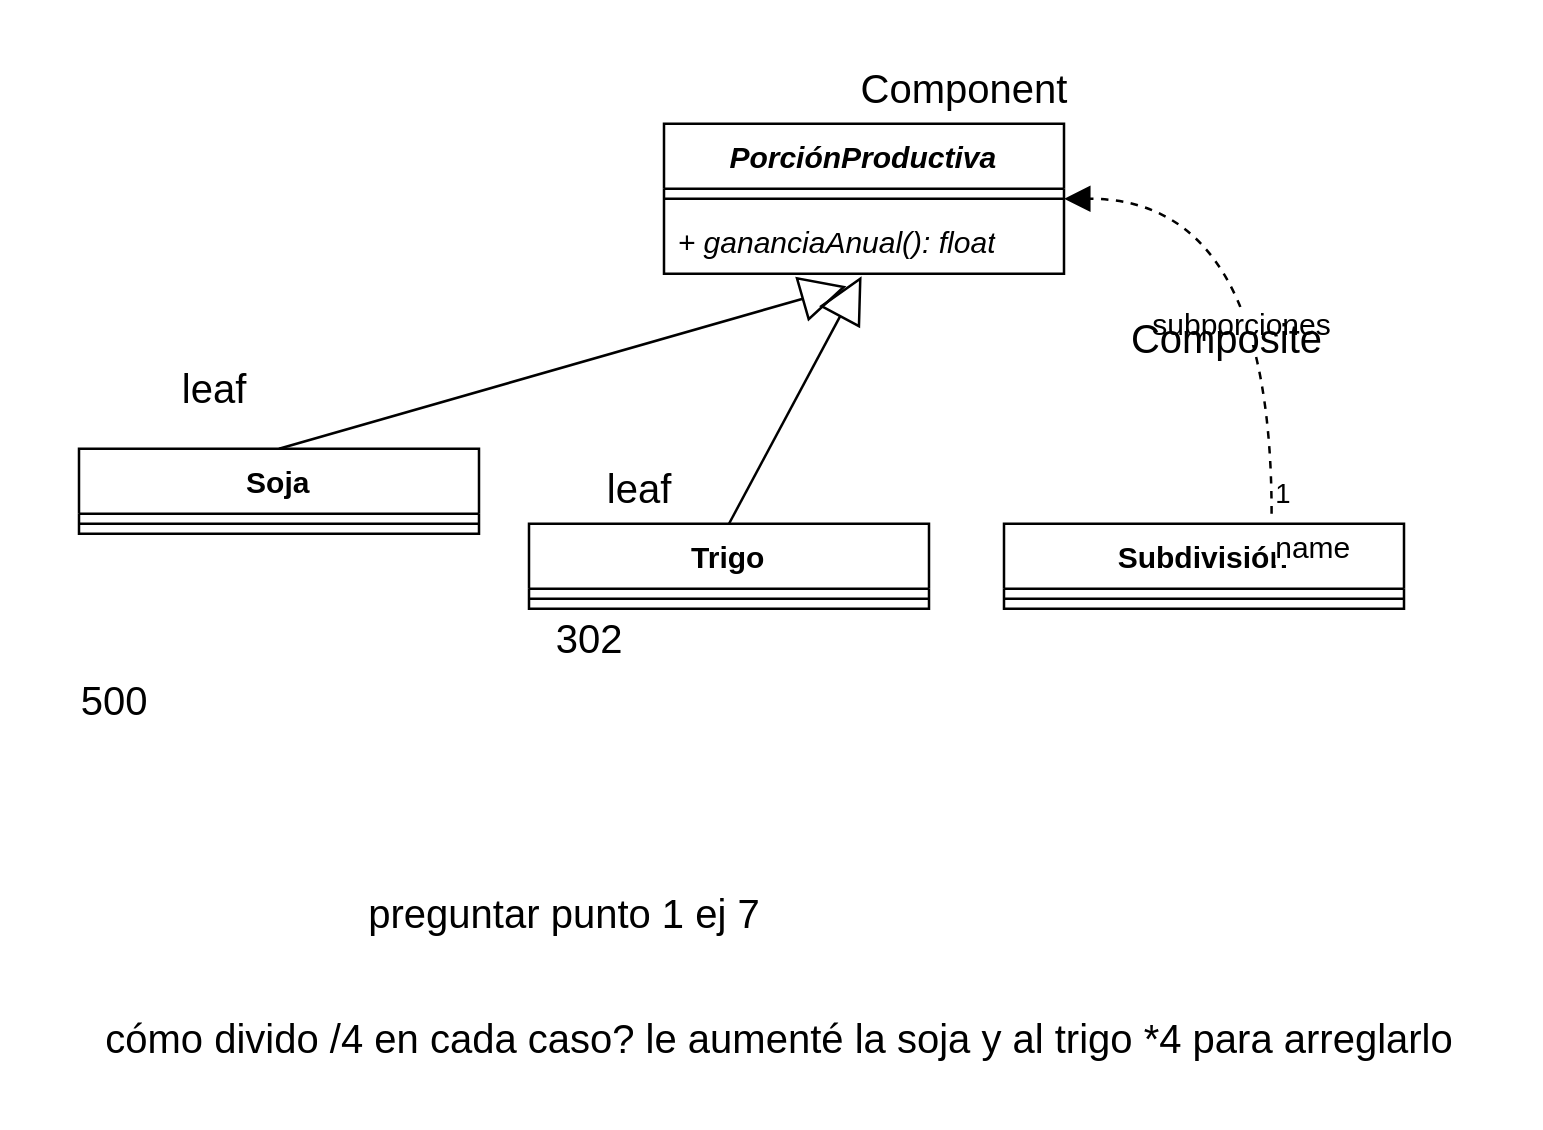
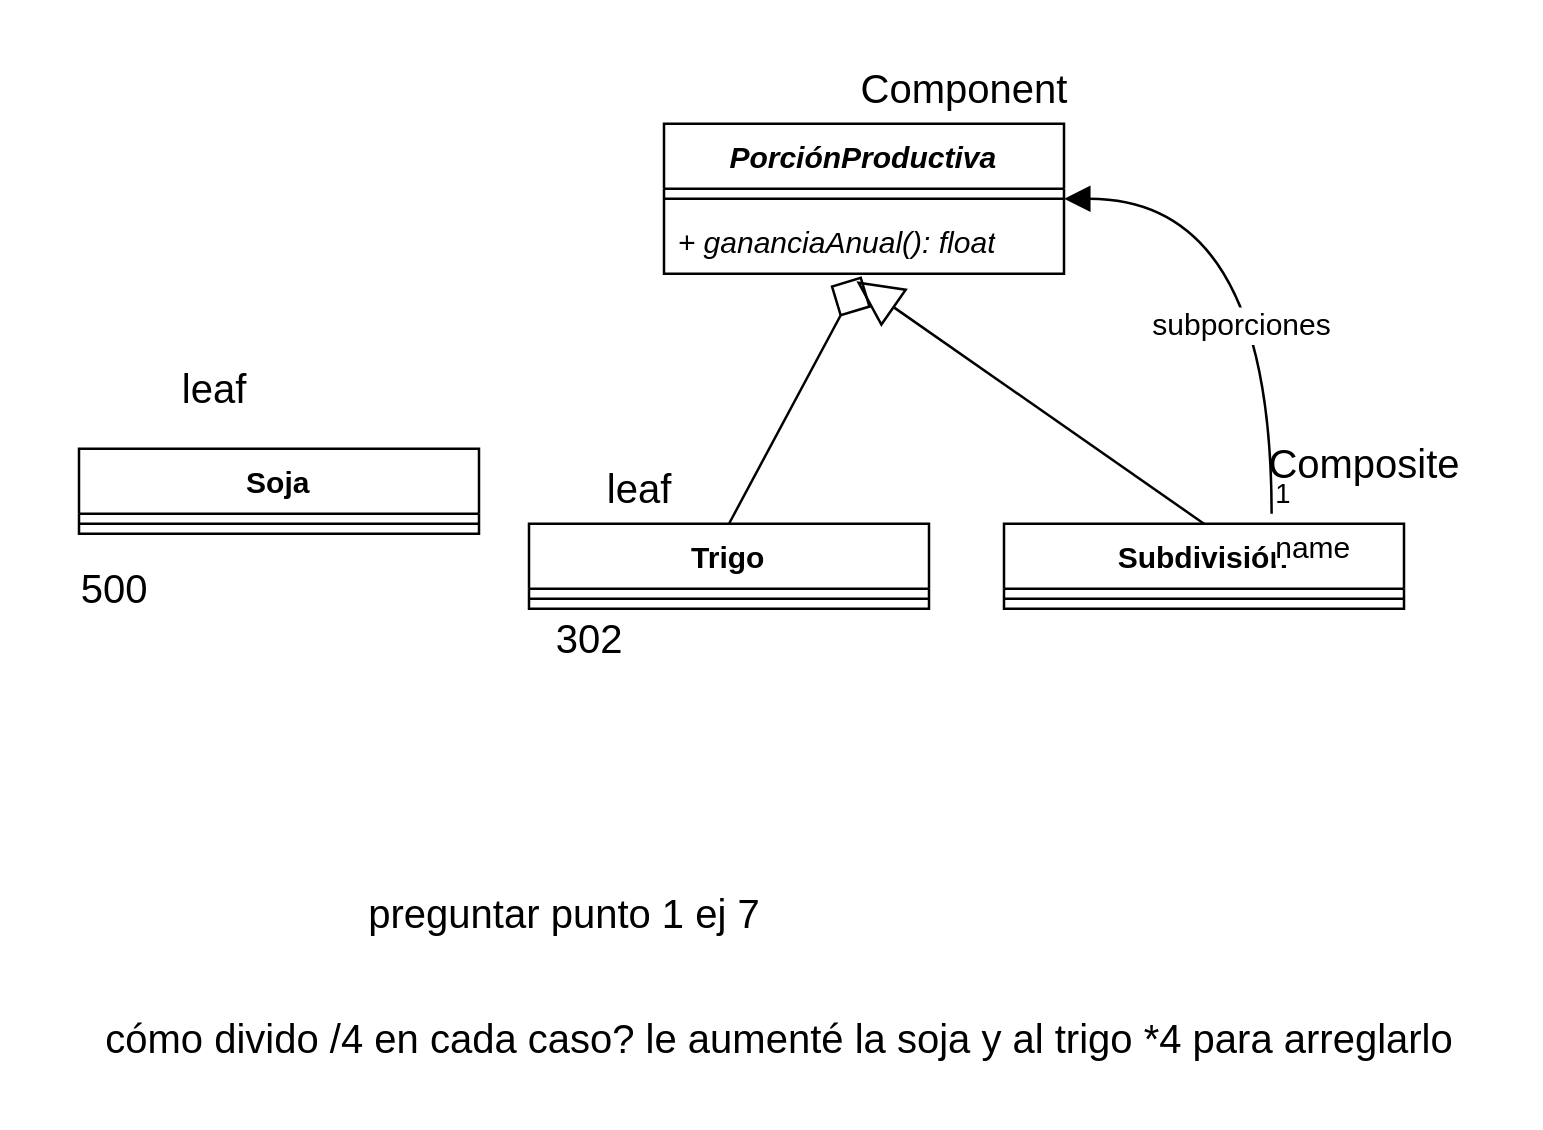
edge "Subdivisión" -> "PorciónProductiva": style dashed -> solid
edge "Trigo" -> "+ gananciaAnual(): float": arrowhead block -> diamond
node "Composite": moved (1226, 339) -> (1364, 464)
edge "Soja" -> "+ gananciaAnual(): float": removed
edge "Subdivisión" -> "+ gananciaAnual(): float": added
node "500": moved (114, 701) -> (114, 589)
